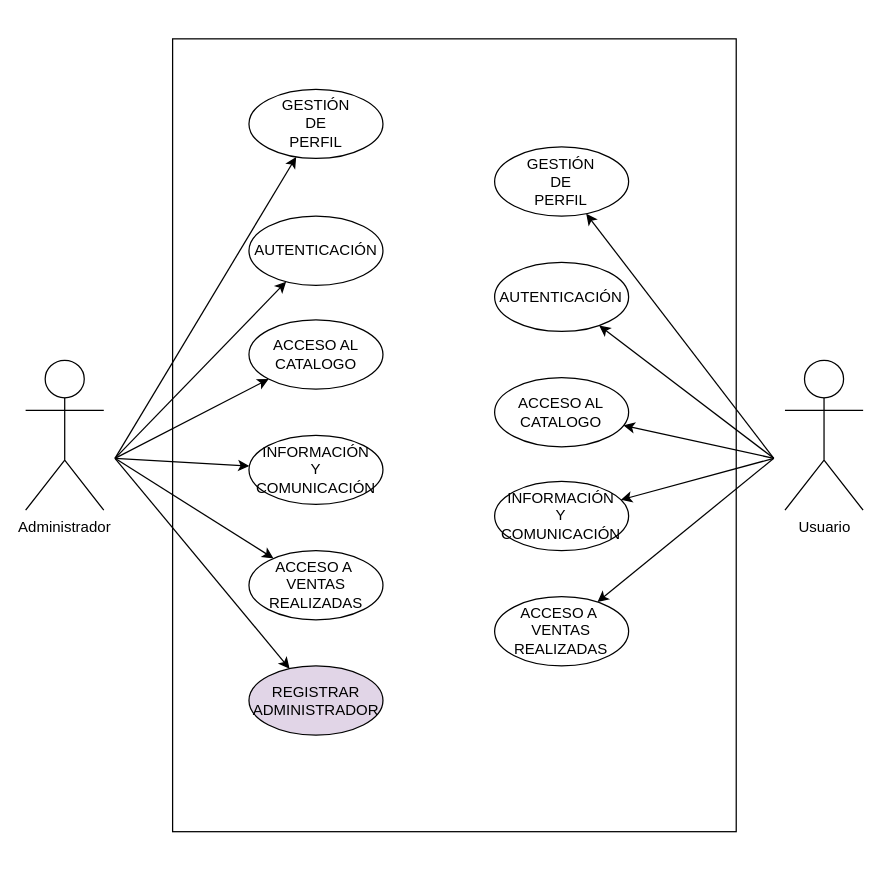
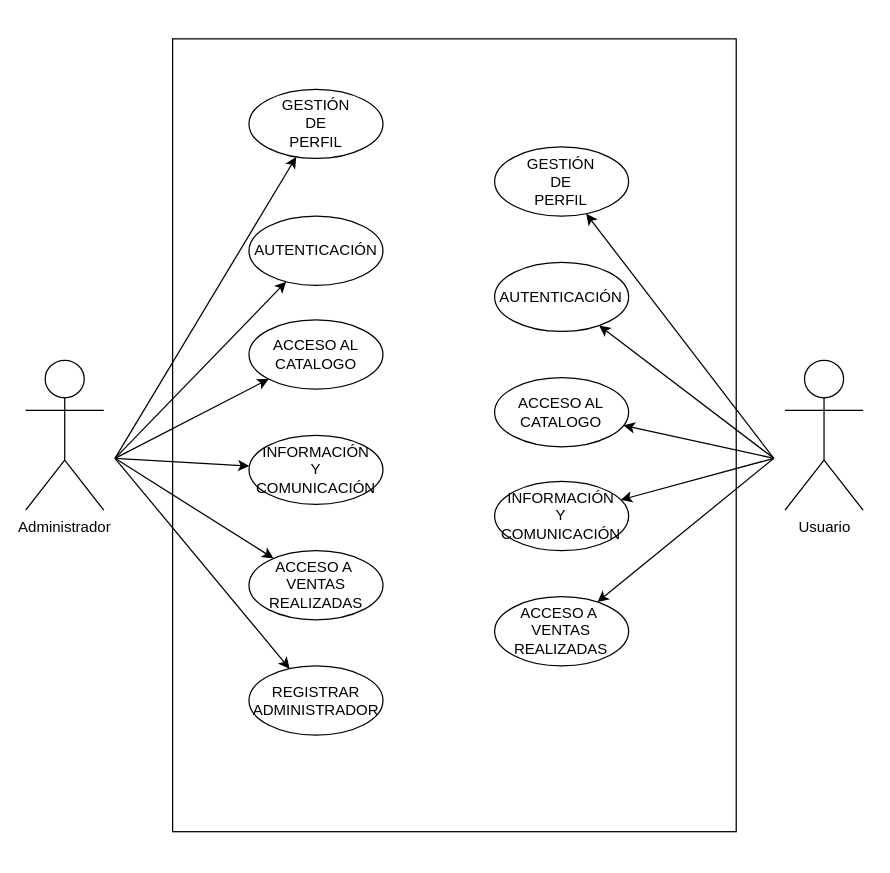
node "REGISTRAR ADMINISTRADOR": fillcolor #e1d5e7 -> #ffffff
